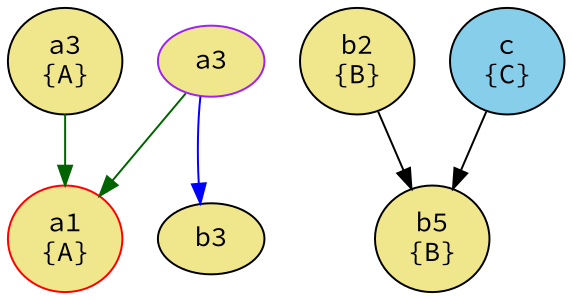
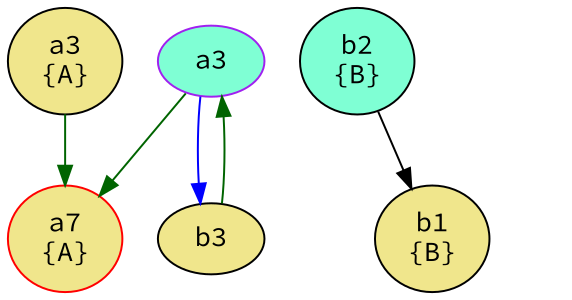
node "a3": fillcolor khaki -> aquamarine
node "b2 {B}": fillcolor khaki -> aquamarine
node "c {C}": removed
edge "b3" -> "a3": added
node "a1 {A}": label "a1 {A}" -> "a7 {A}"
node "b5 {B}": label "b5 {B}" -> "b1 {B}"
